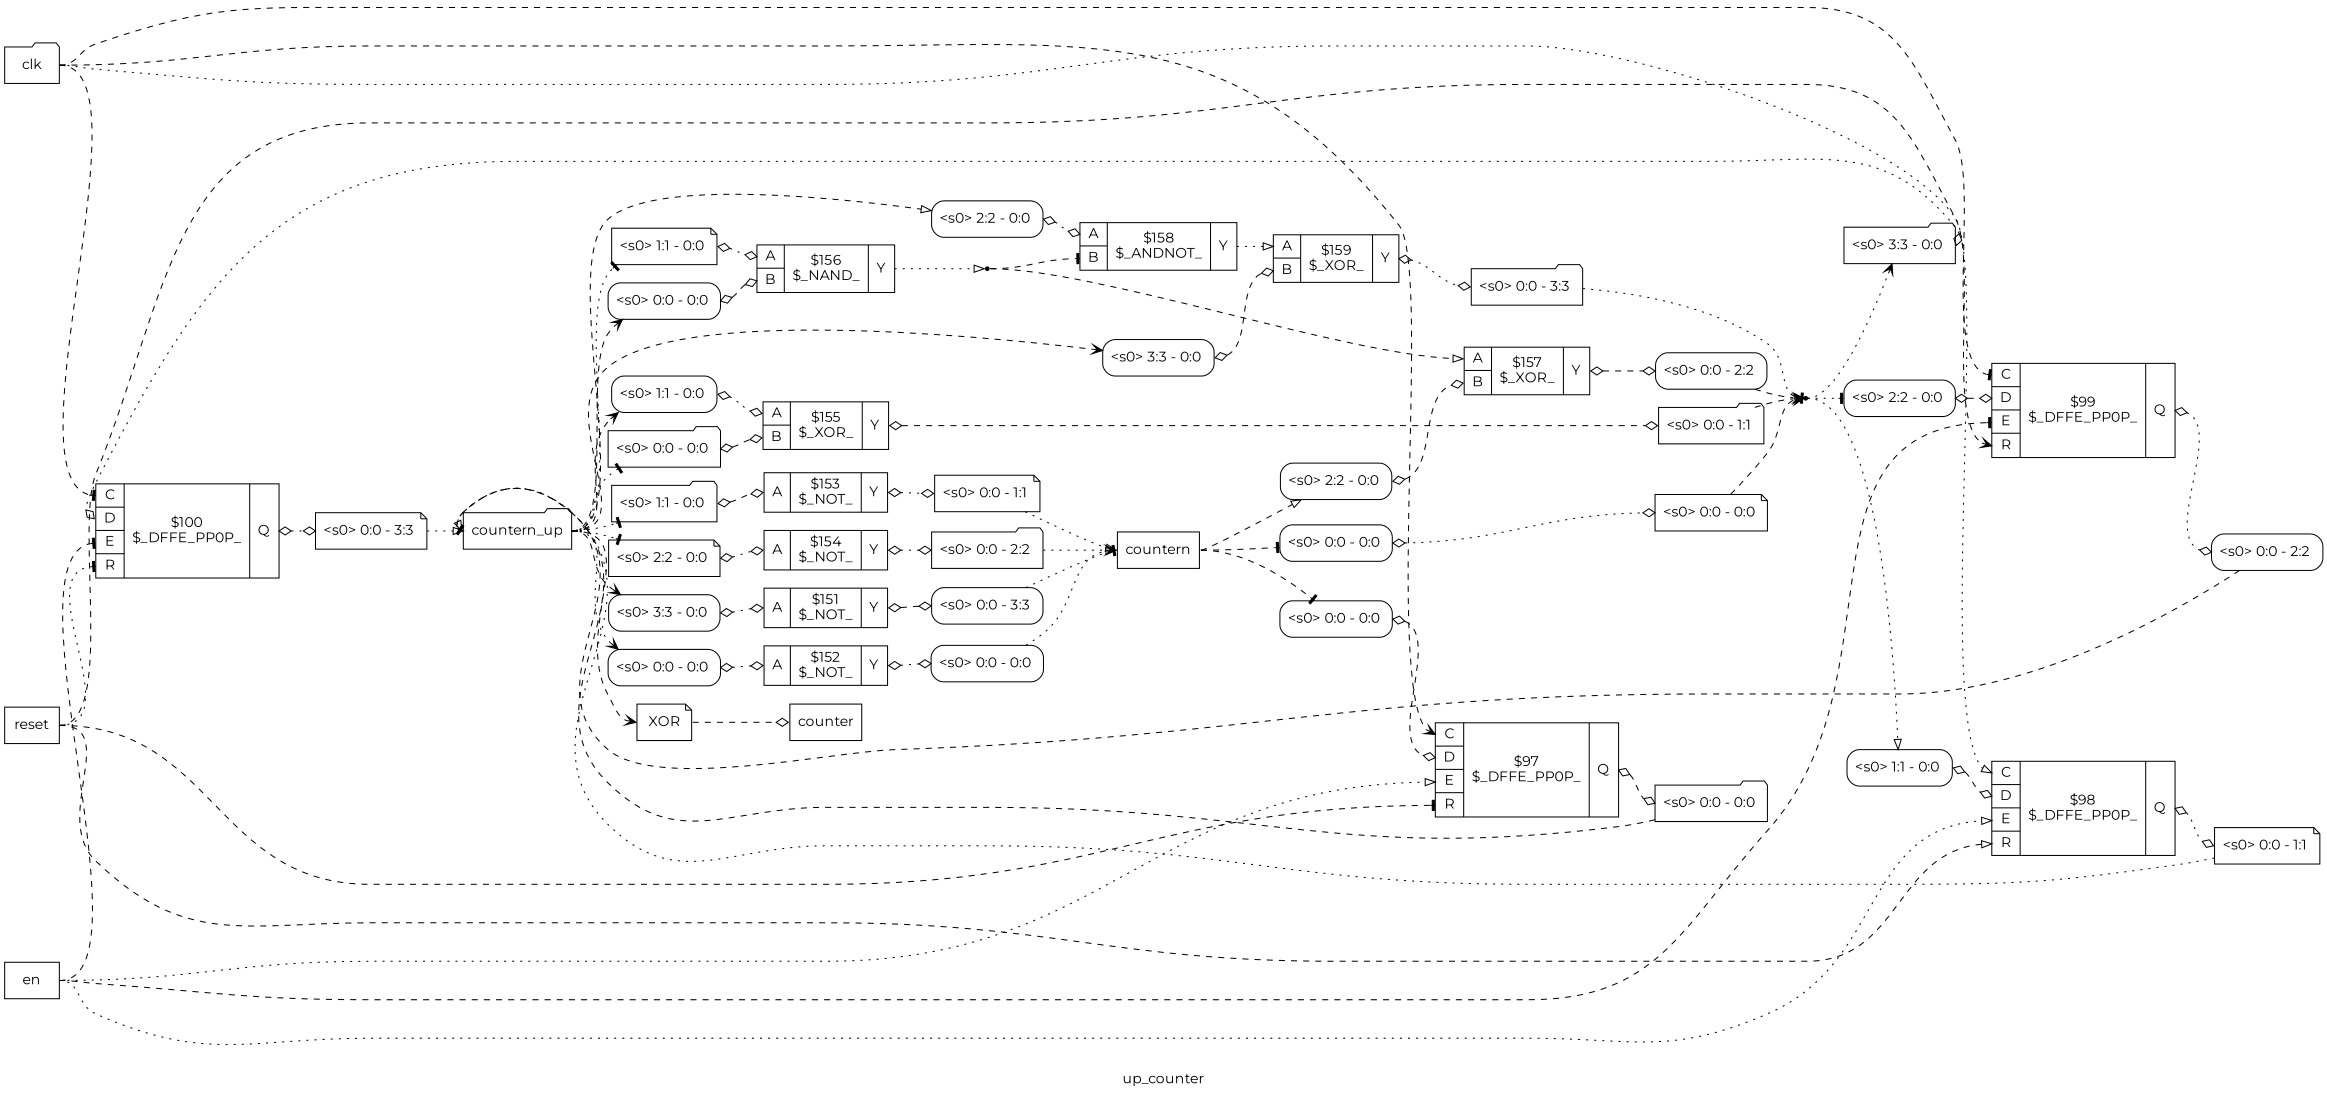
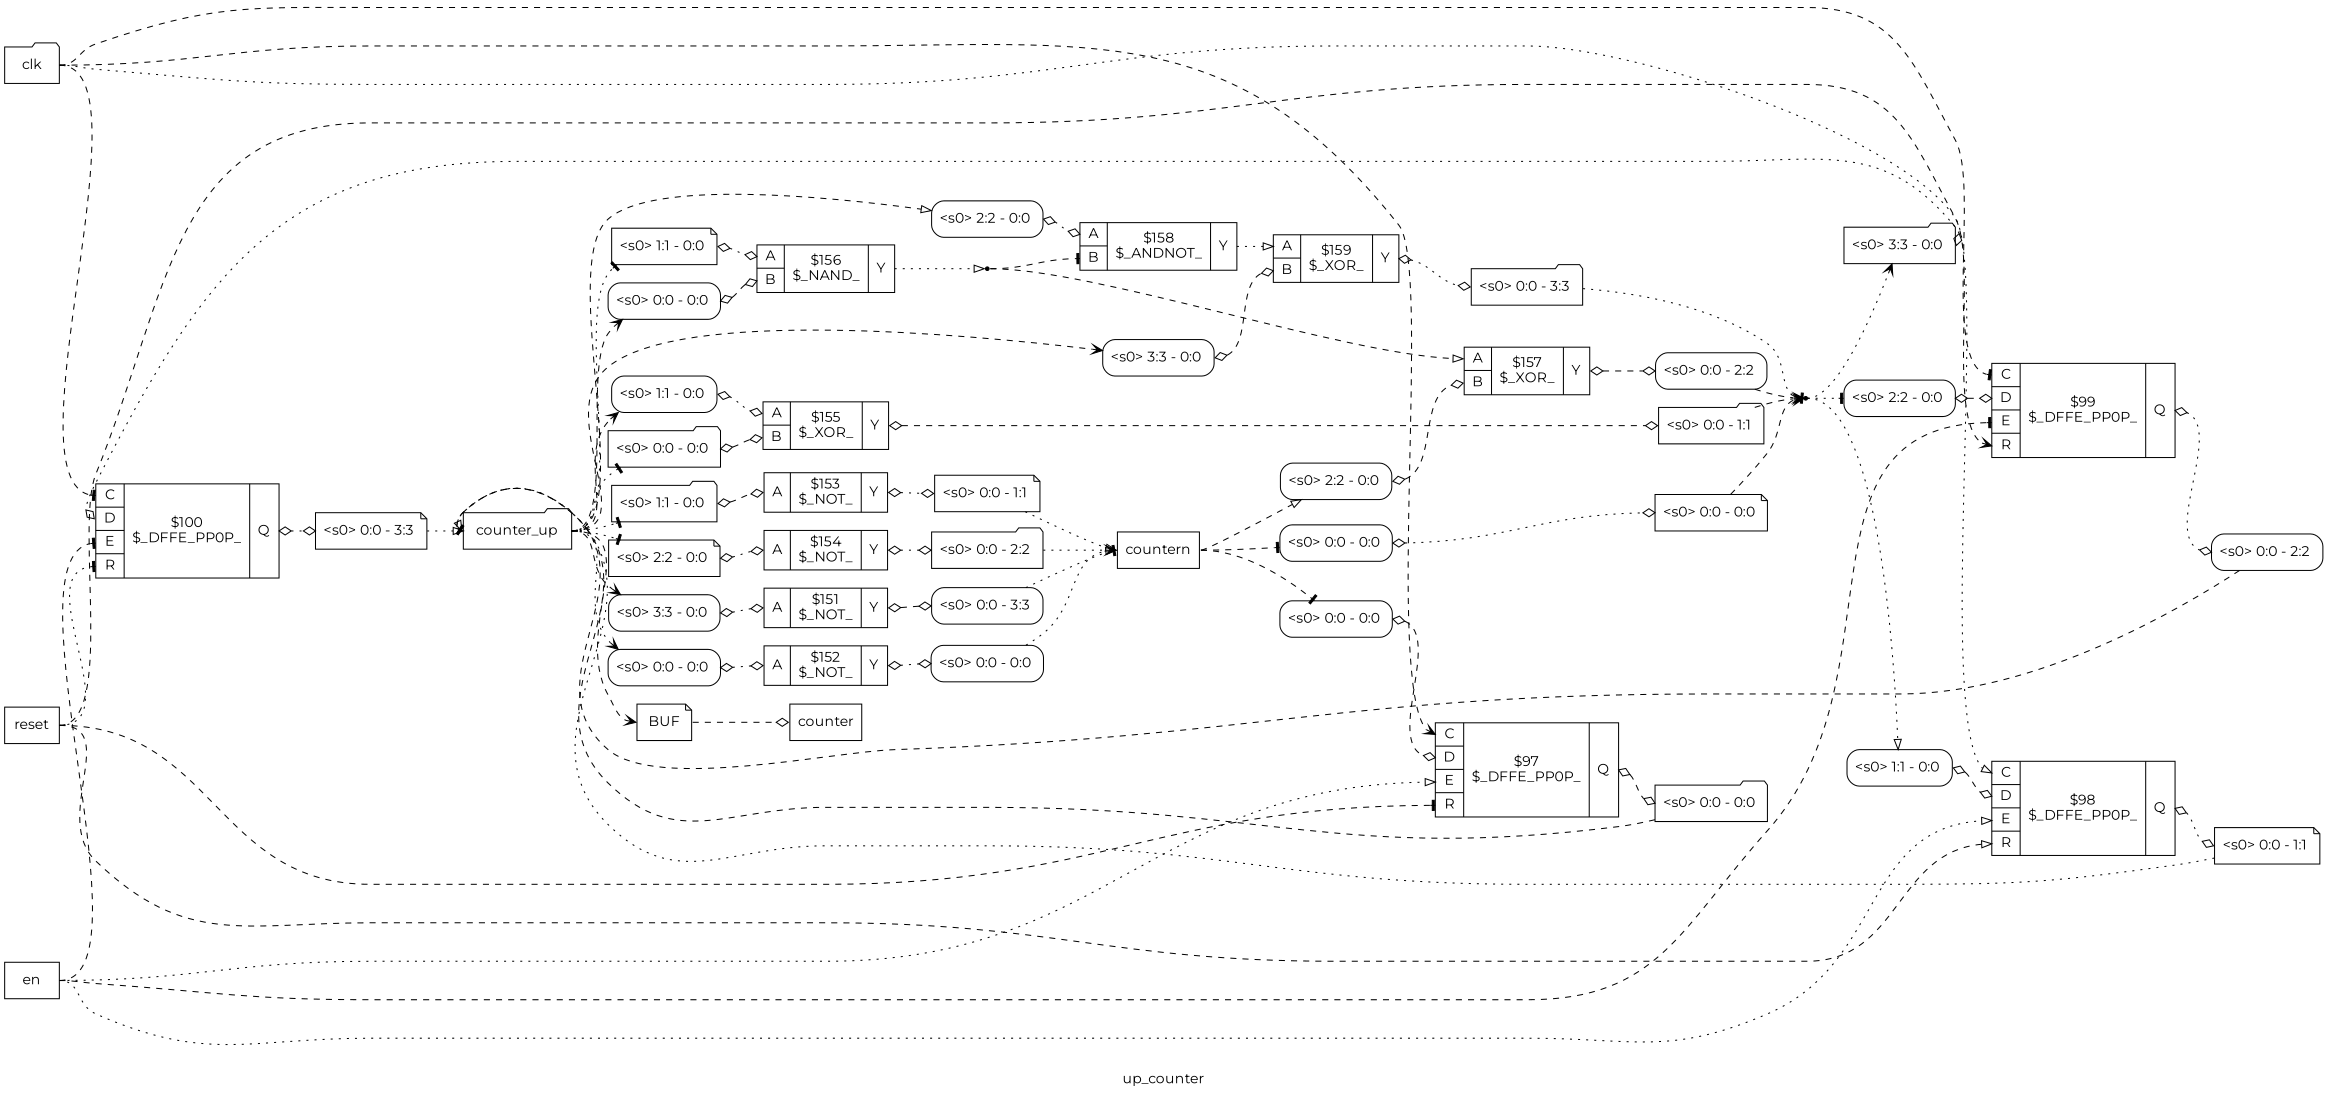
node "countern_up": label "countern_up" -> "counter_up"
node "XOR": label "XOR" -> "BUF"
